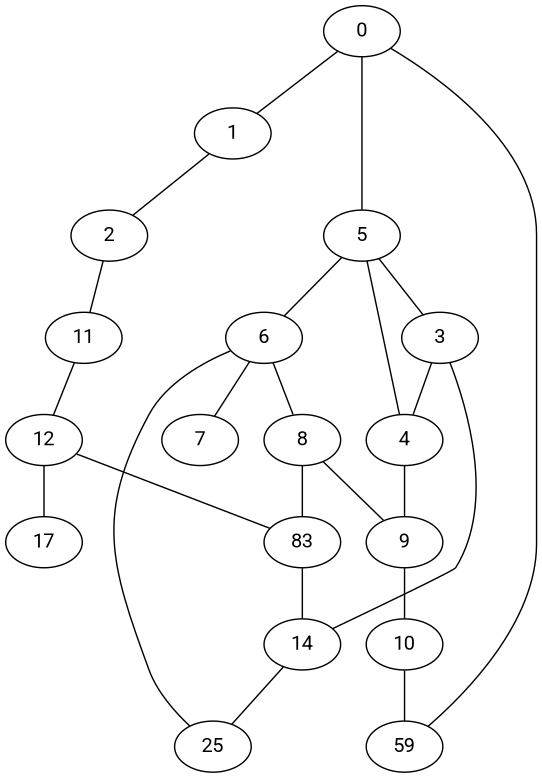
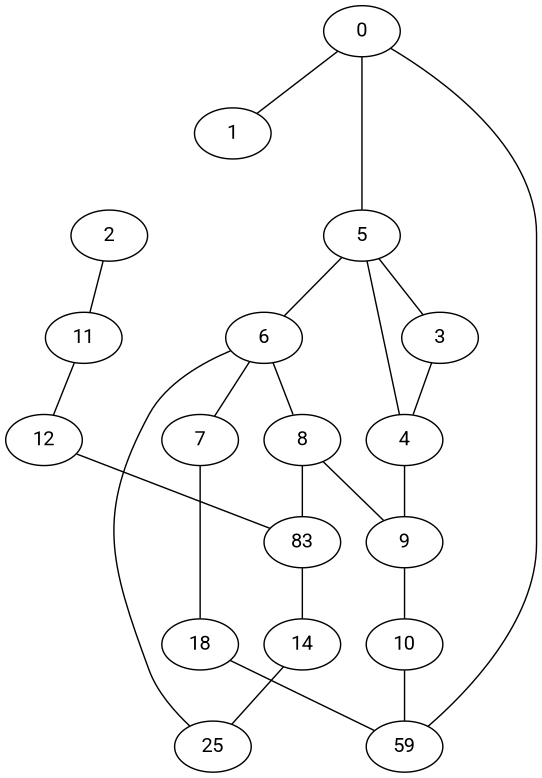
edge "1" -- "2": removed
edge "3" -- "14": removed
node "17": removed
node "18": added
